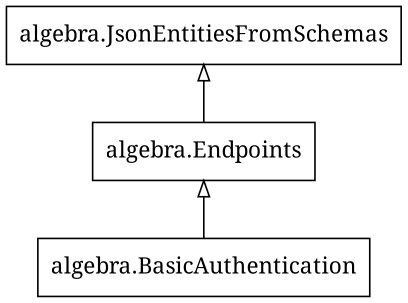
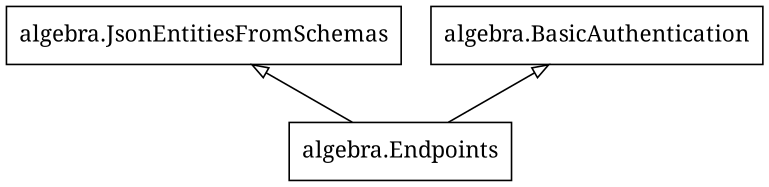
edge "algebra.BasicAuthentication" -> "algebra.Endpoints": reversed
